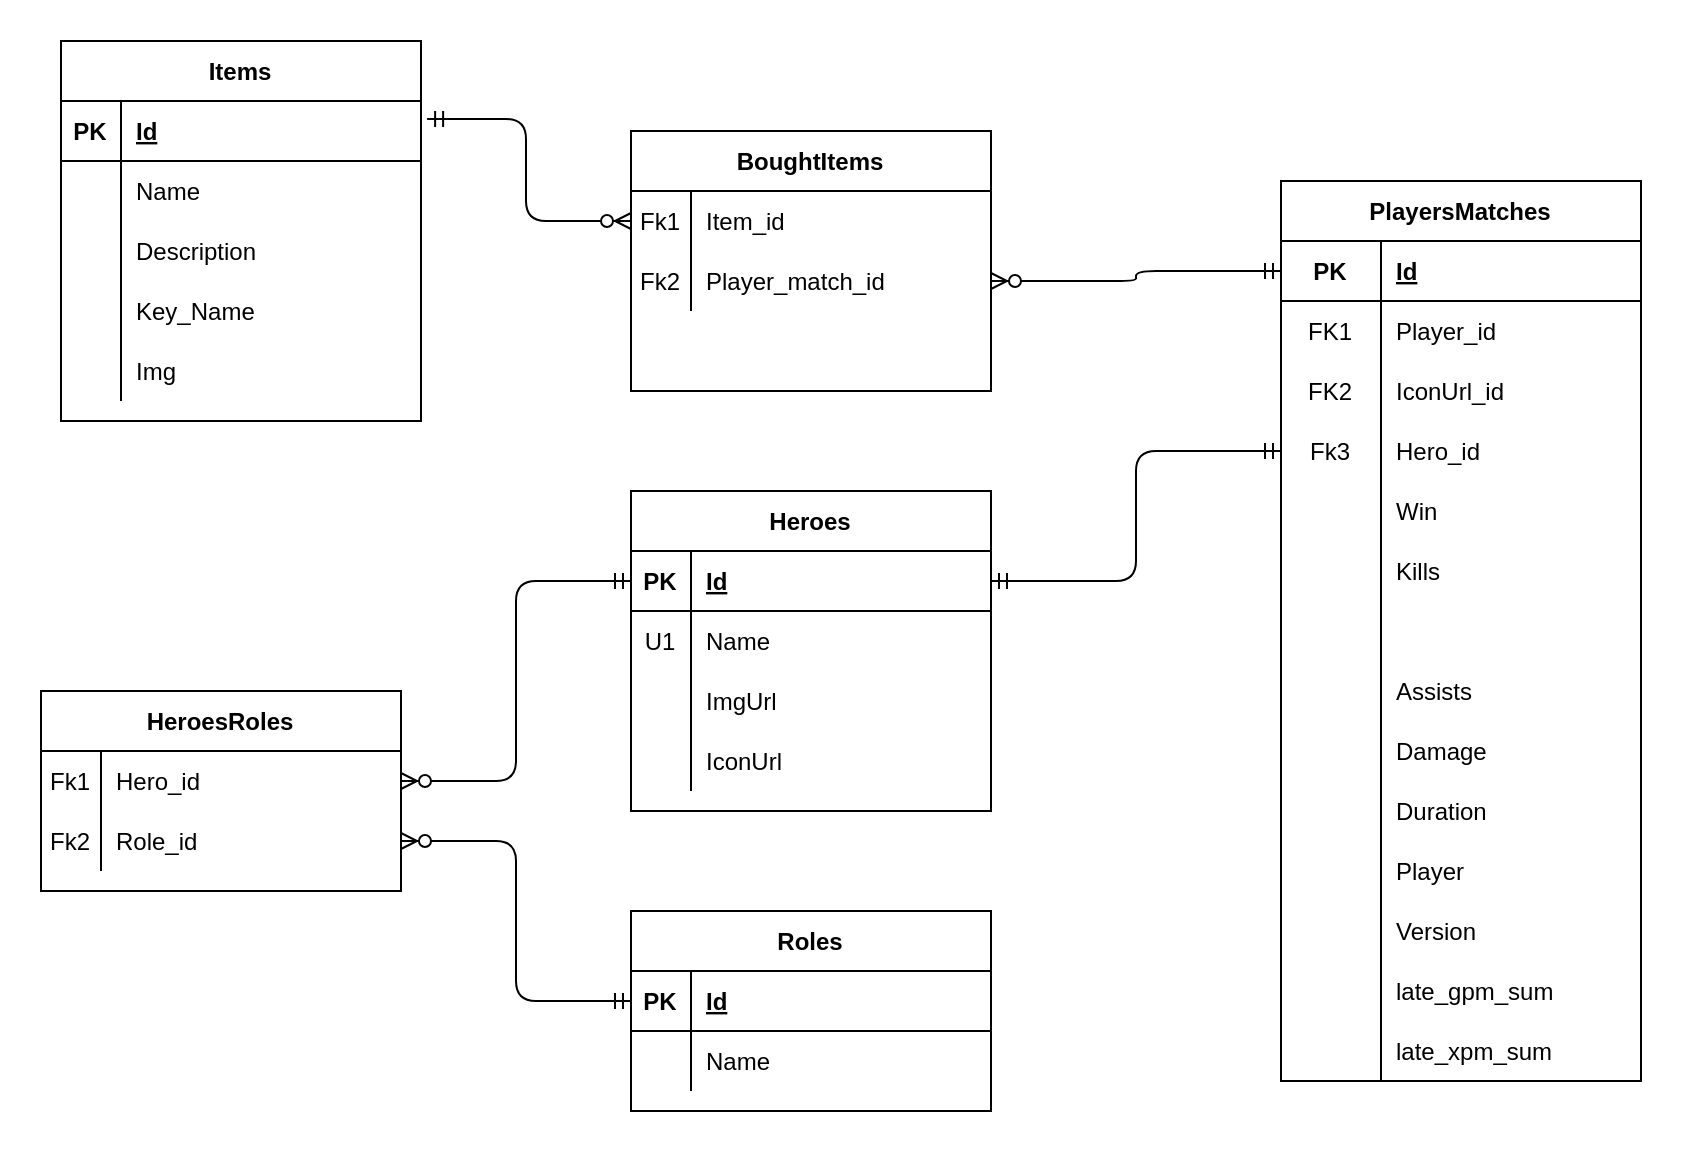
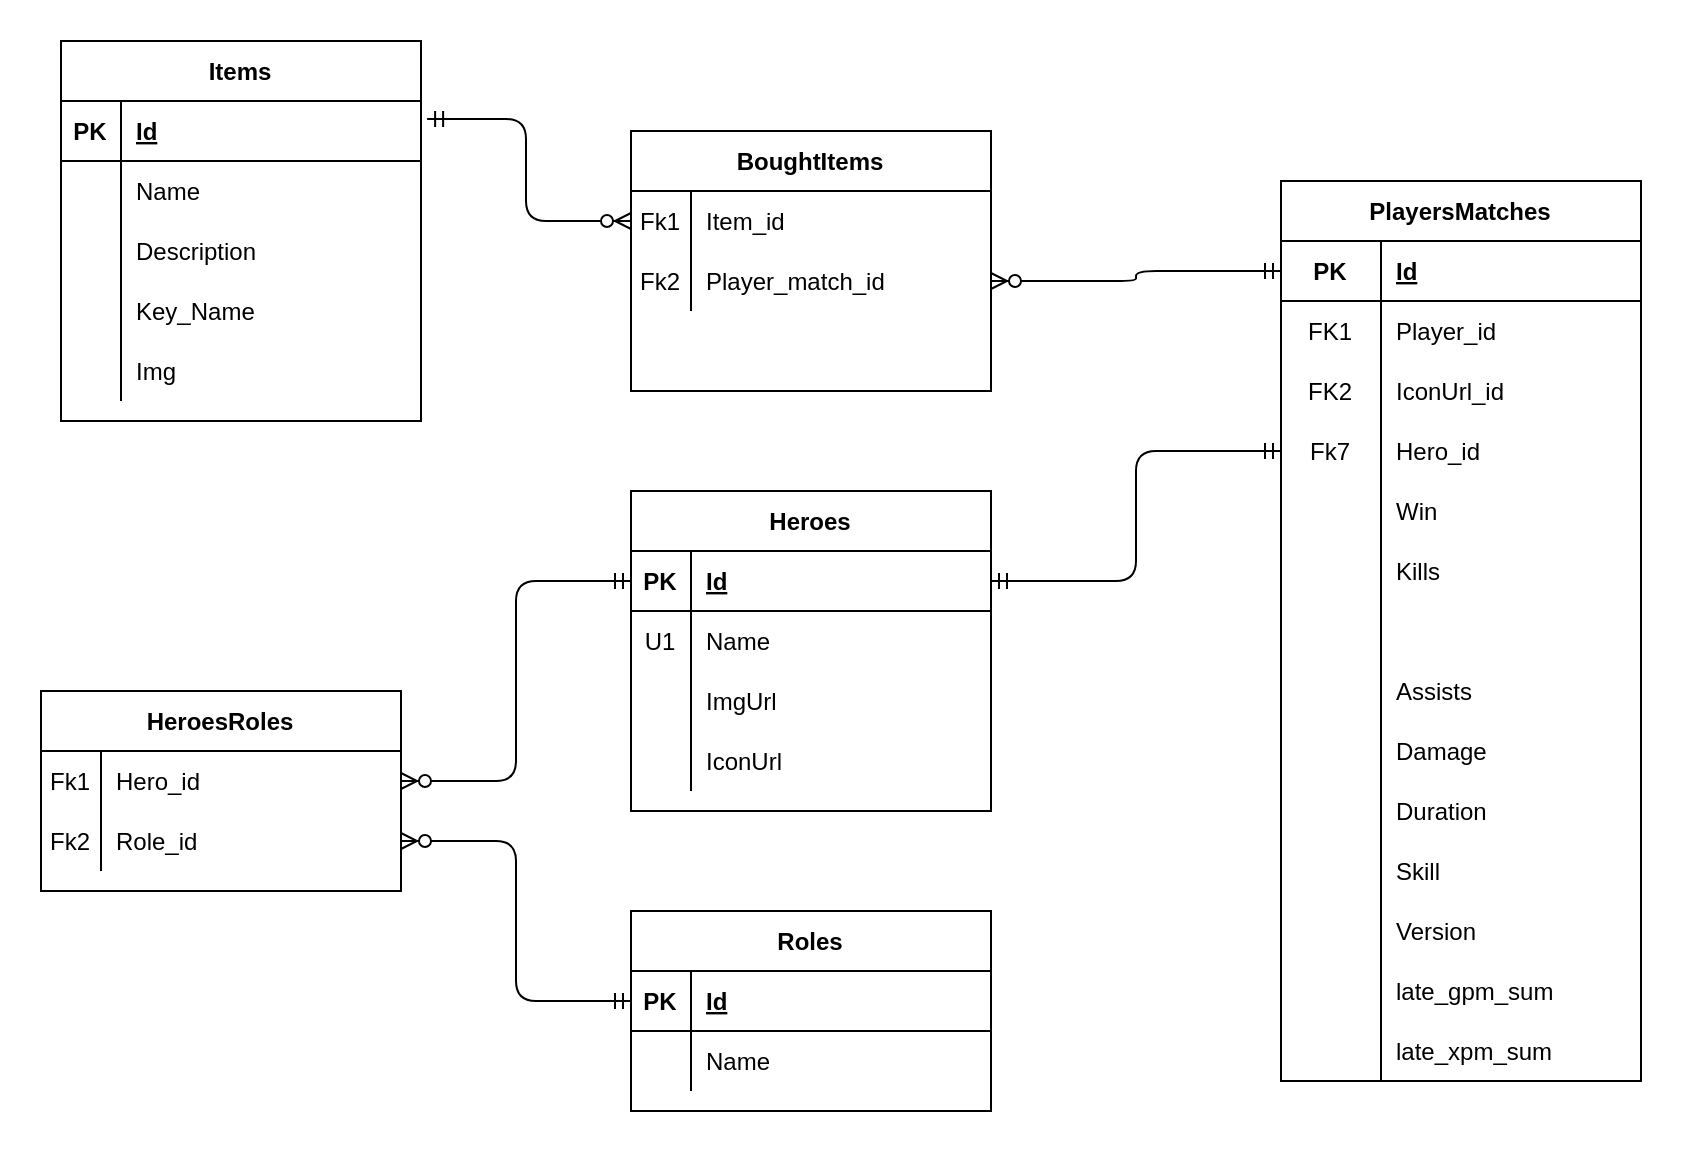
node "Fk3": label "Fk3" -> "Fk7"
node "Player": label "Player" -> "Skill"
